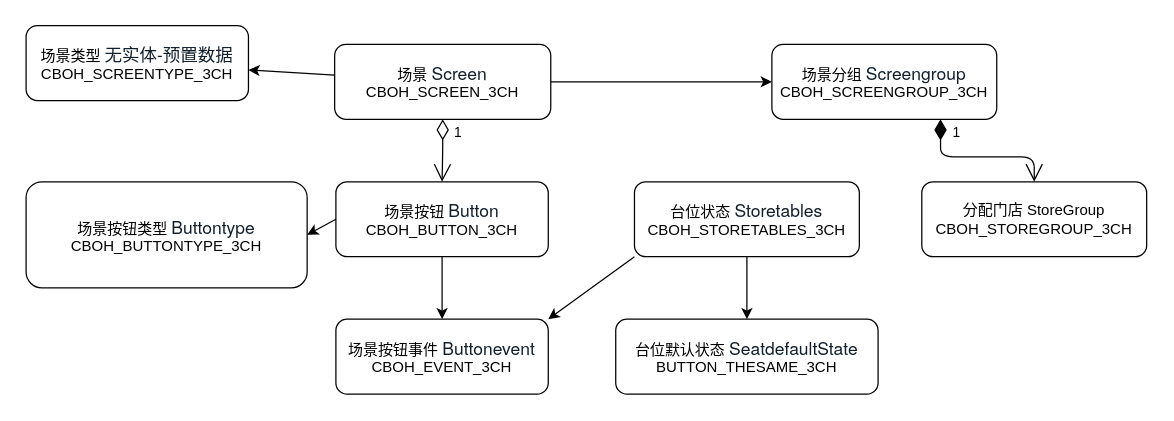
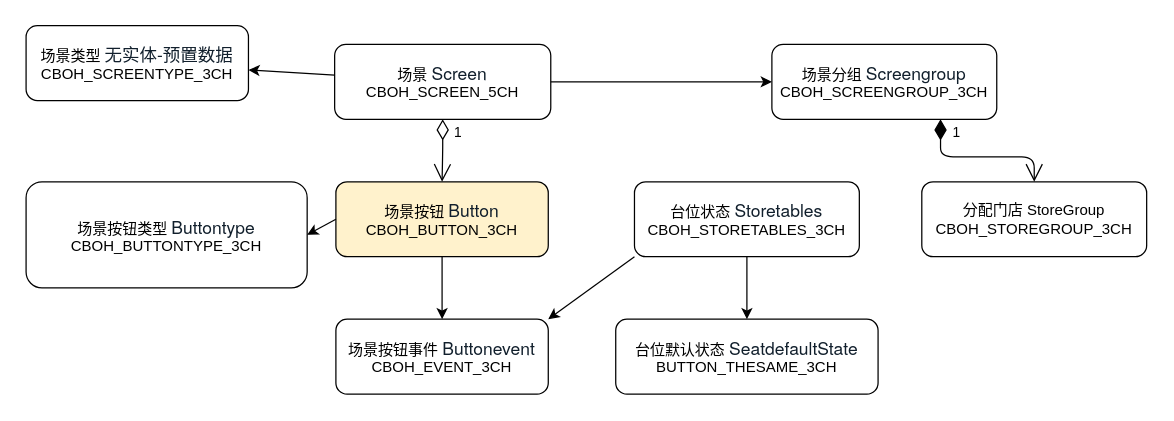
node "场景 Screen CBOH_SCREEN_3CH": label "场景 Screen CBOH_SCREEN_3CH" -> "场景 Screen CBOH_SCREEN_5CH"
node "场景按钮 Button CBOH_BUTTON_3CH": fillcolor #ffffff -> #fff2cc
